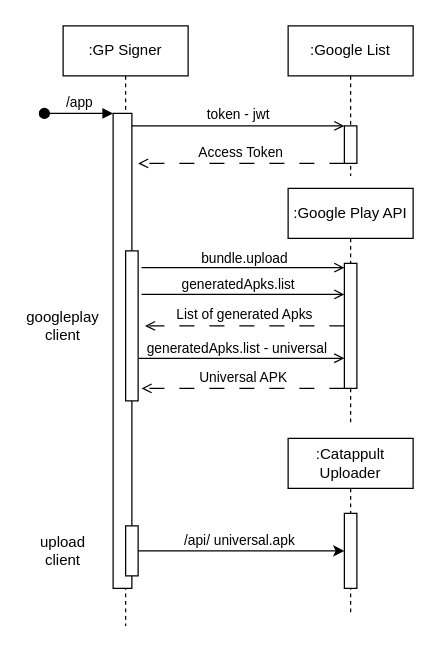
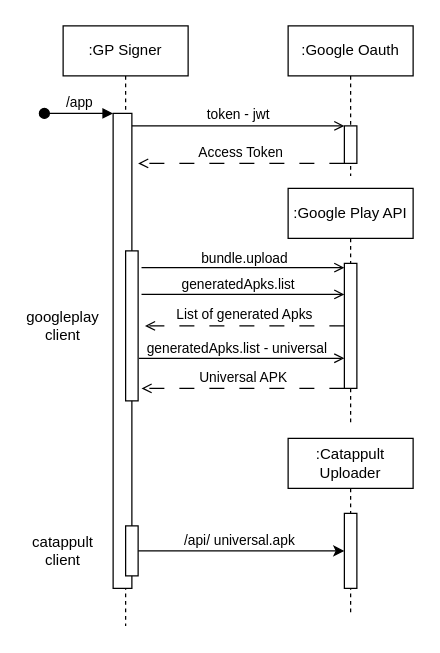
node ":Google List": label ":Google List" -> ":Google Oauth"
node "upload client": label "upload client" -> "catappult client"
